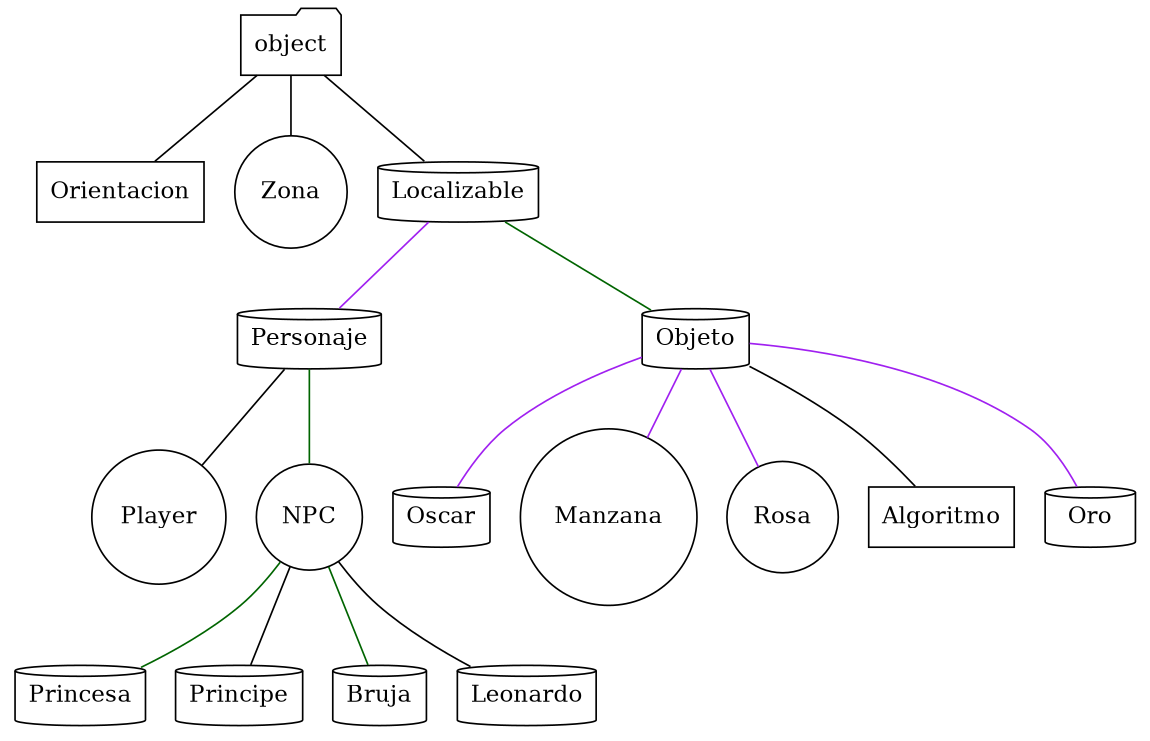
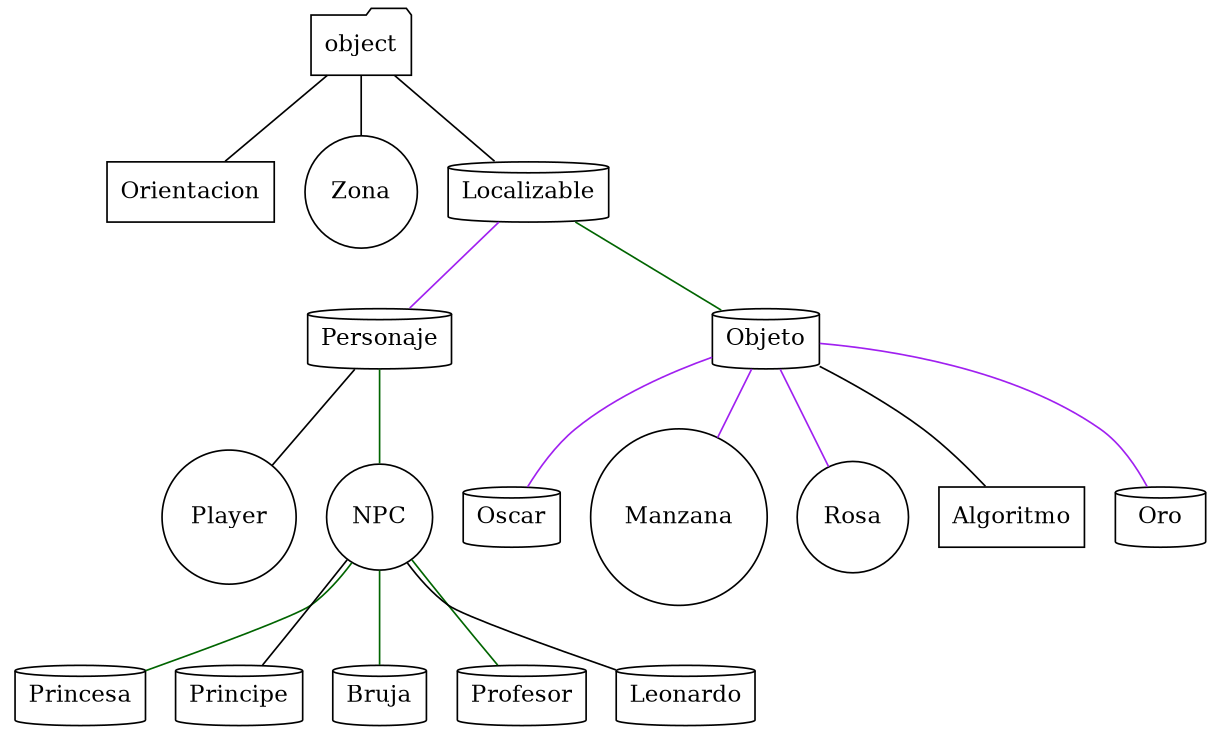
node "Profesor": added
